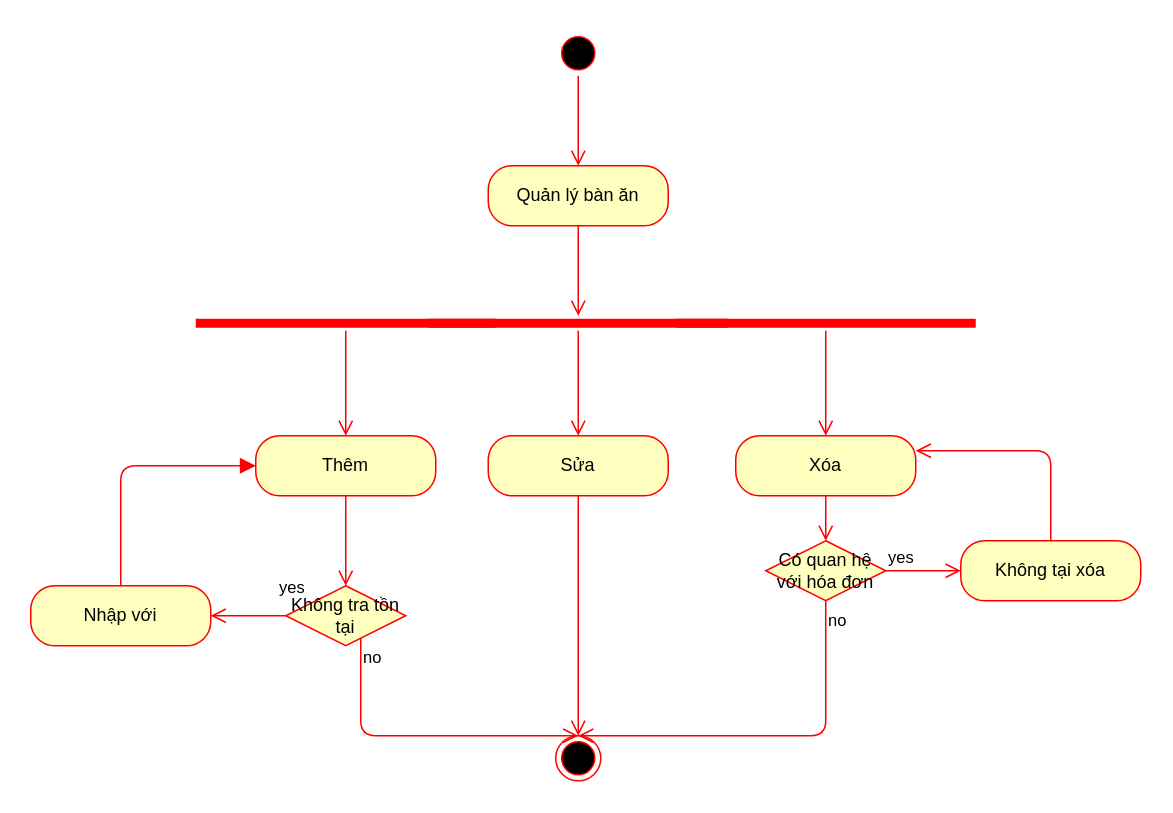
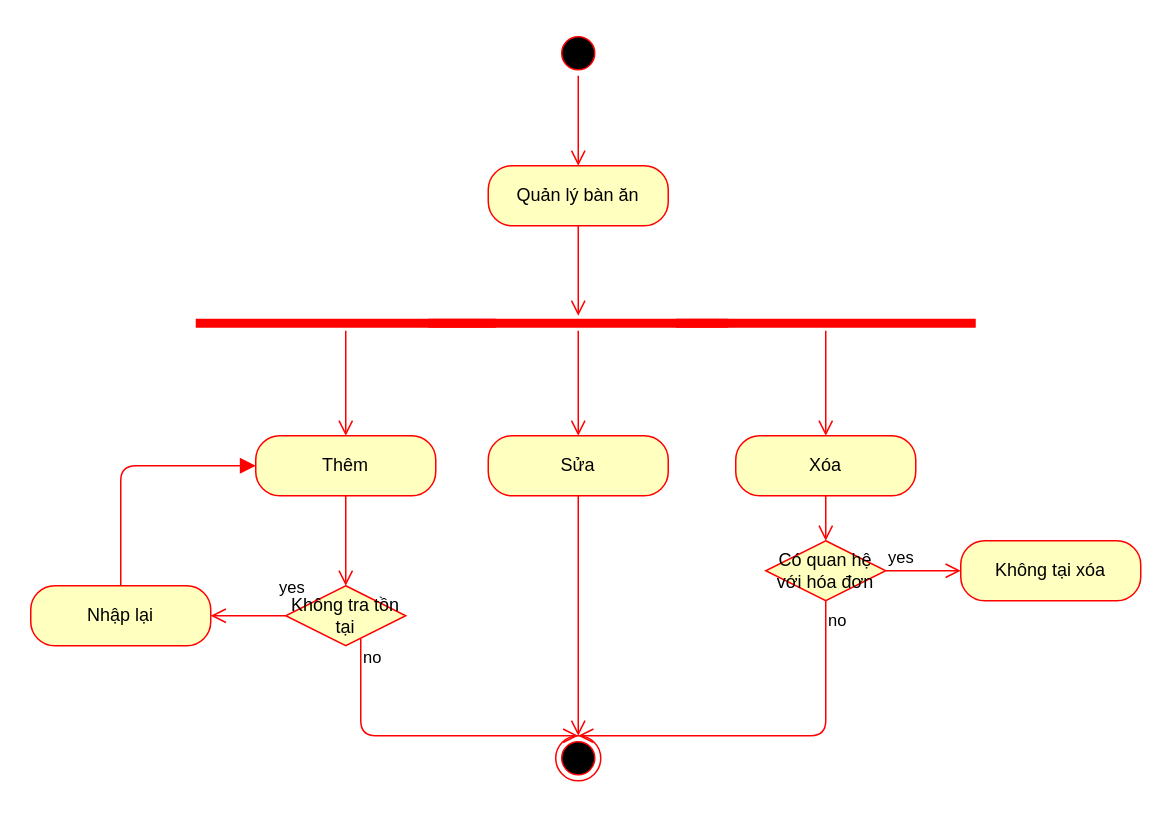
edge "Không tại xóa" -> "Xóa": removed
node "Nhập với": label "Nhập với" -> "Nhập lại"
